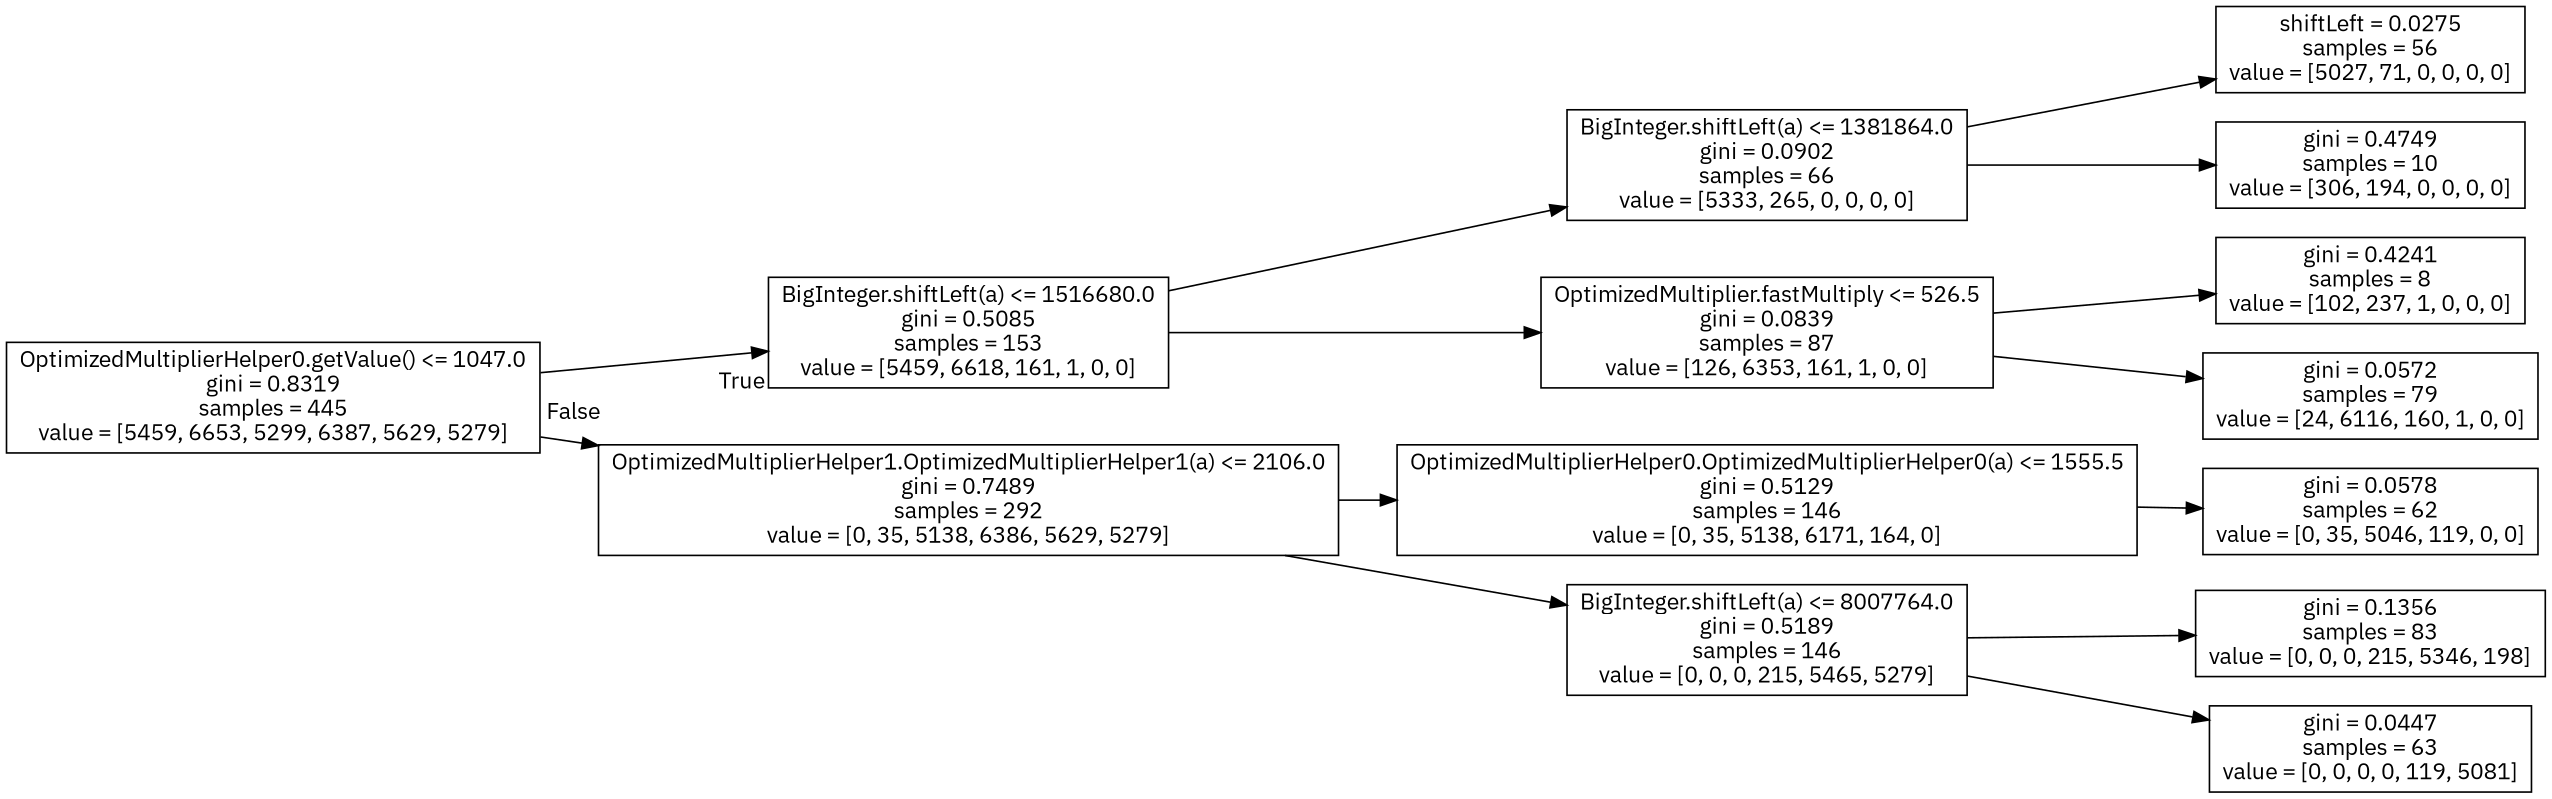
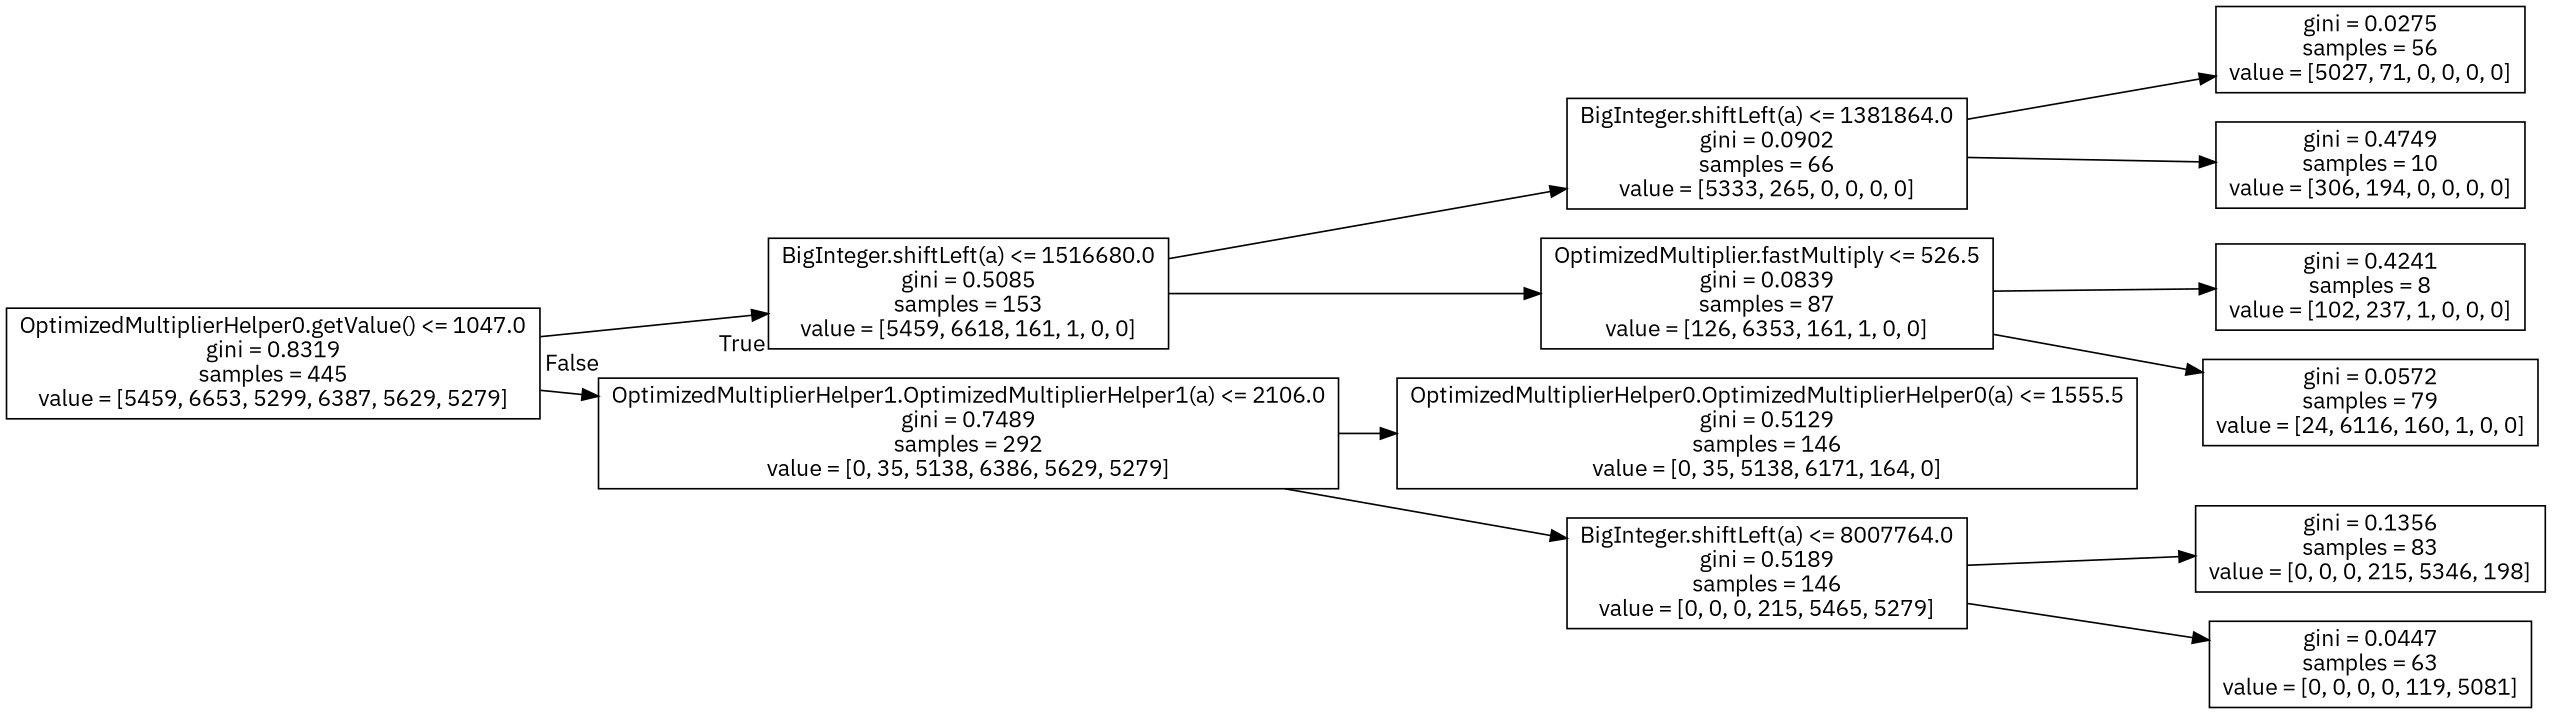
node "shiftLeft = 0.0275 samples = 56 value = [5027, 71, 0, 0, 0, 0]": label "shiftLeft = 0.0275 samples = 56 value = [5027, 71, 0, 0, 0, 0]" -> "gini = 0.0275 samples = 56 value = [5027, 71, 0, 0, 0, 0]"
node "gini = 0.0578 samples = 62 value = [0, 35, 5046, 119, 0, 0]": removed
